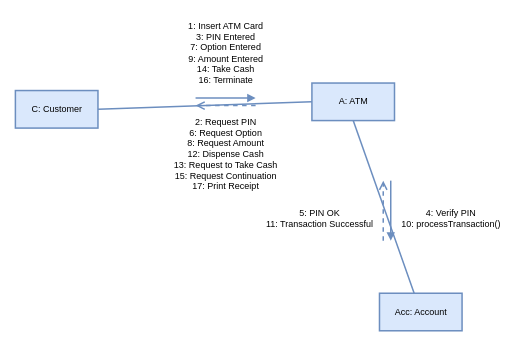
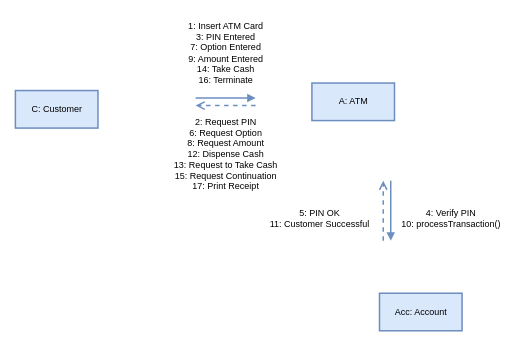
edge "A: ATM" -- "C: Customer": removed
edge "A: ATM" -- "Acc: Account": removed
node "5: PIN OK 11: Transaction Successful": label "5: PIN OK 11: Transaction Successful" -> "5: PIN OK 11: Customer Successful"
